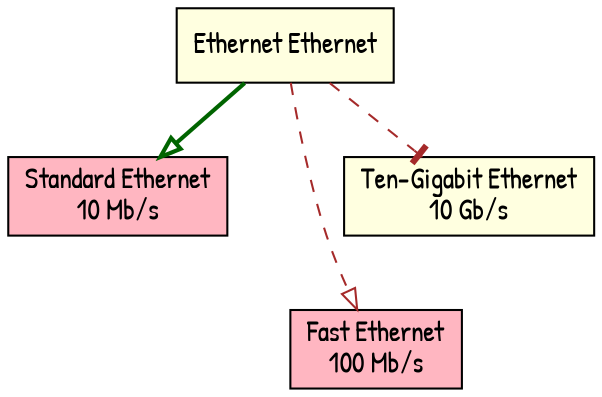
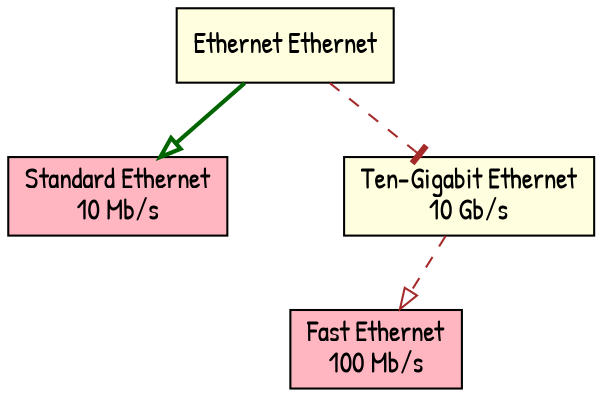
edge "Ethernet Ethernet" -> "Fast Ethernet 100 Mb/s": now "Ten-Gigabit Ethernet 10 Gb/s" -> "Fast Ethernet 100 Mb/s"
